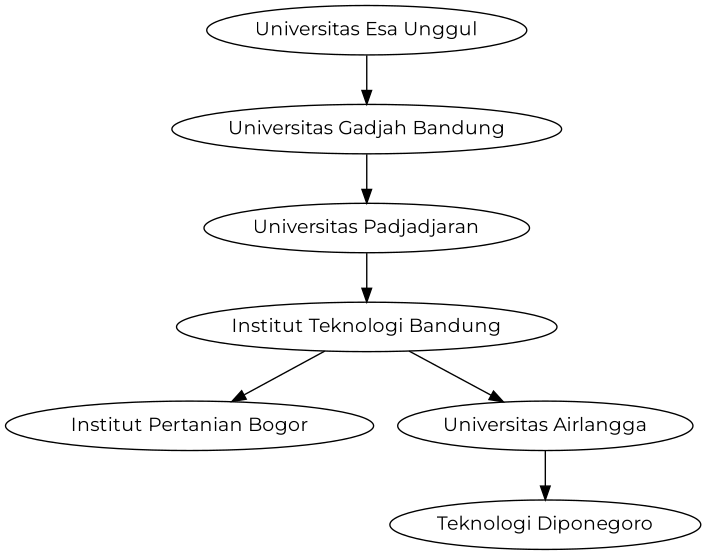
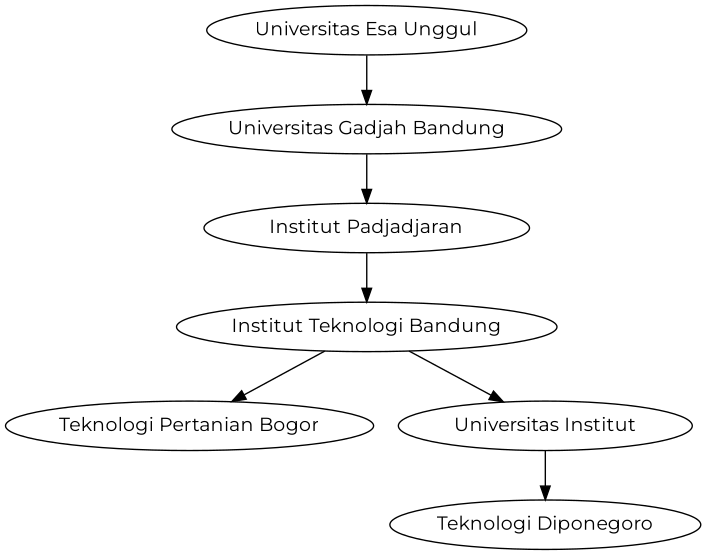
node "Universitas Padjadjaran": label "Universitas Padjadjaran" -> "Institut Padjadjaran"
node "Institut Pertanian Bogor": label "Institut Pertanian Bogor" -> "Teknologi Pertanian Bogor"
node "Universitas Airlangga": label "Universitas Airlangga" -> "Universitas Institut"
